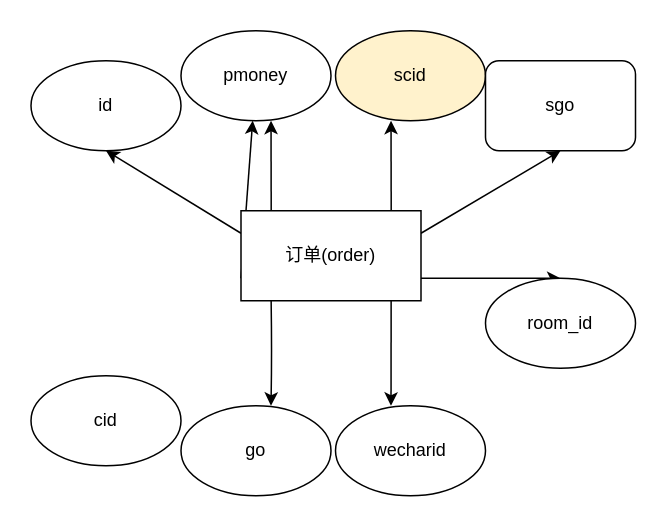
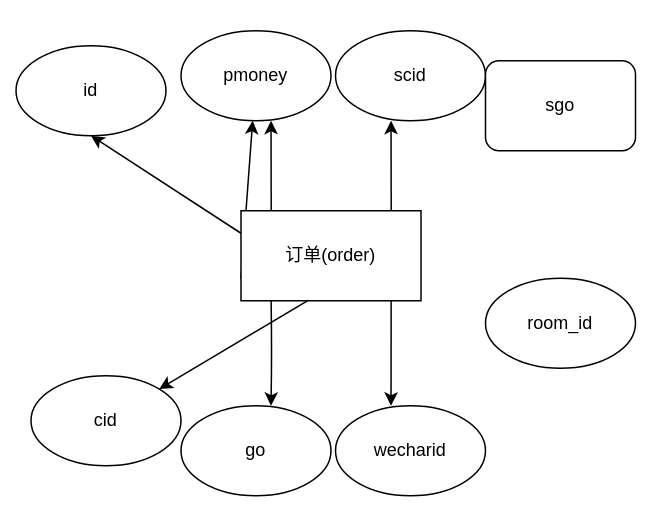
node "scid": fillcolor #fff2cc -> #ffffff
node "id": moved (106, 106) -> (91, 91)
edge "订单(order)" -> "sgo": now "订单(order)" -> "cid"
edge "订单(order)" -> "room_id": removed
